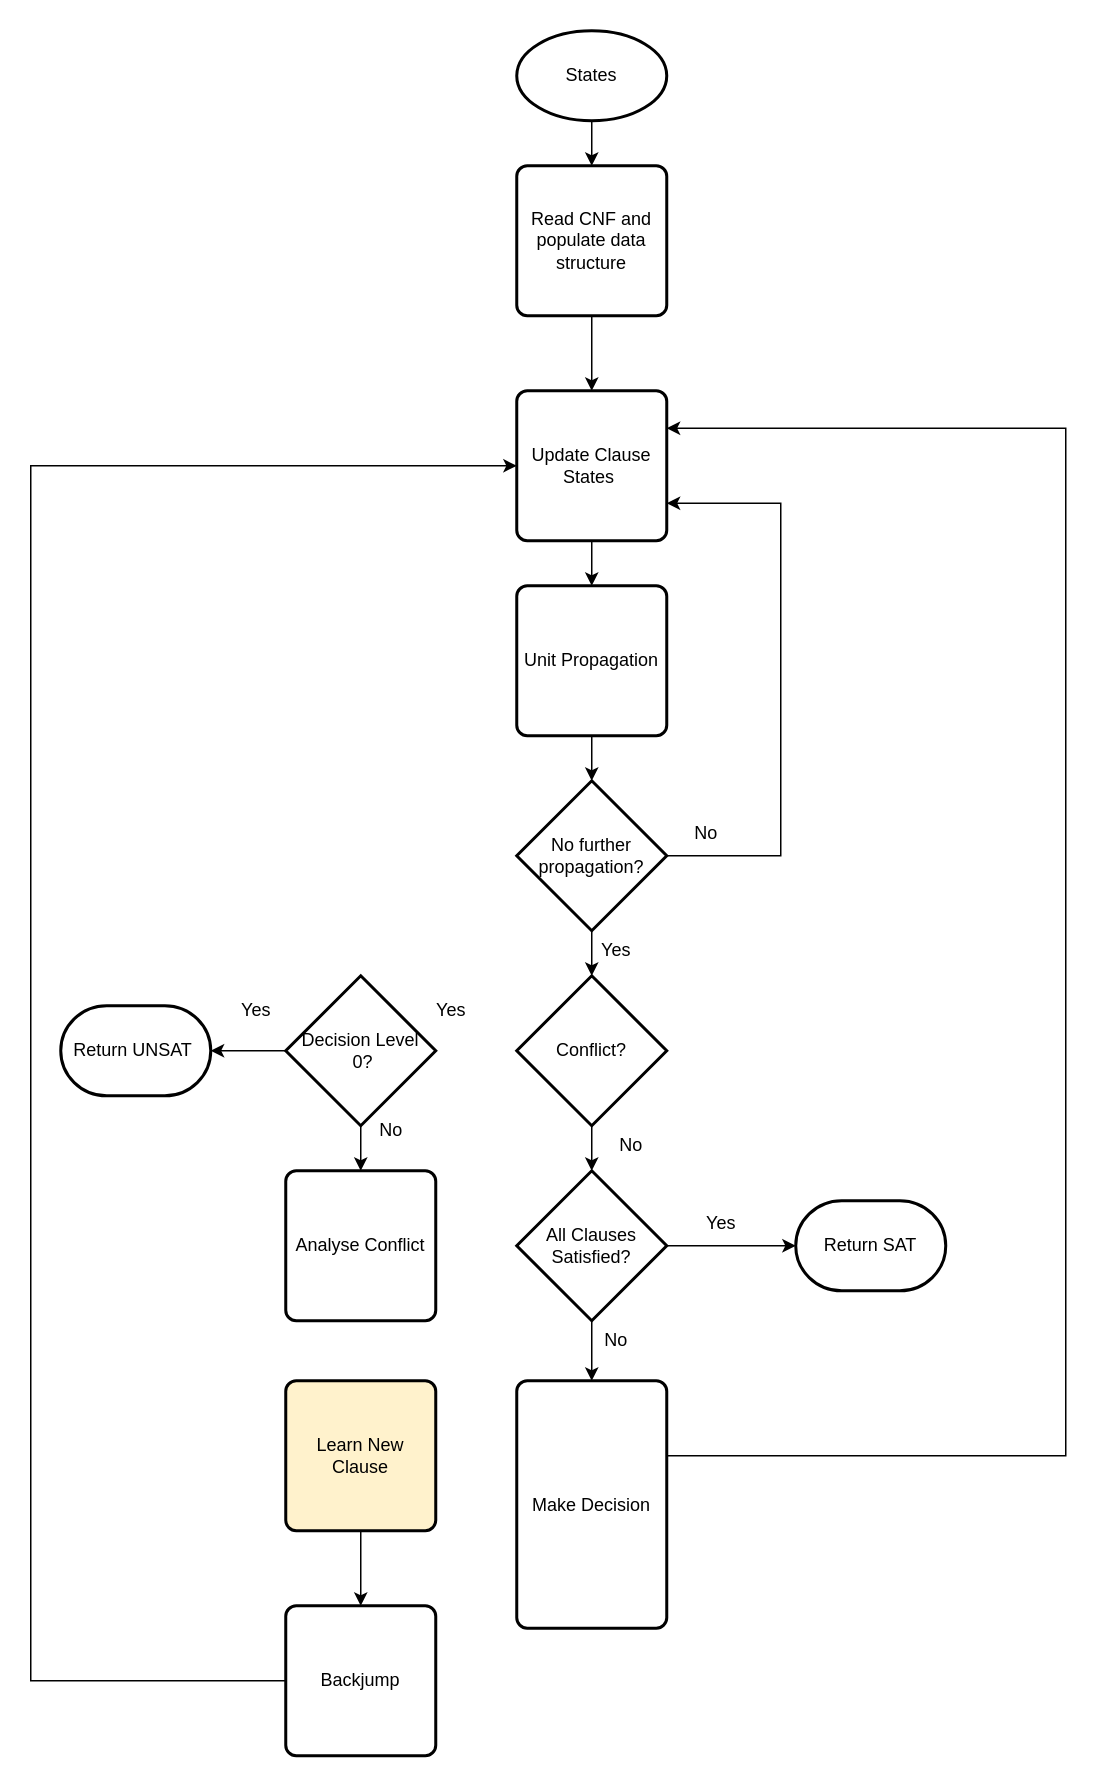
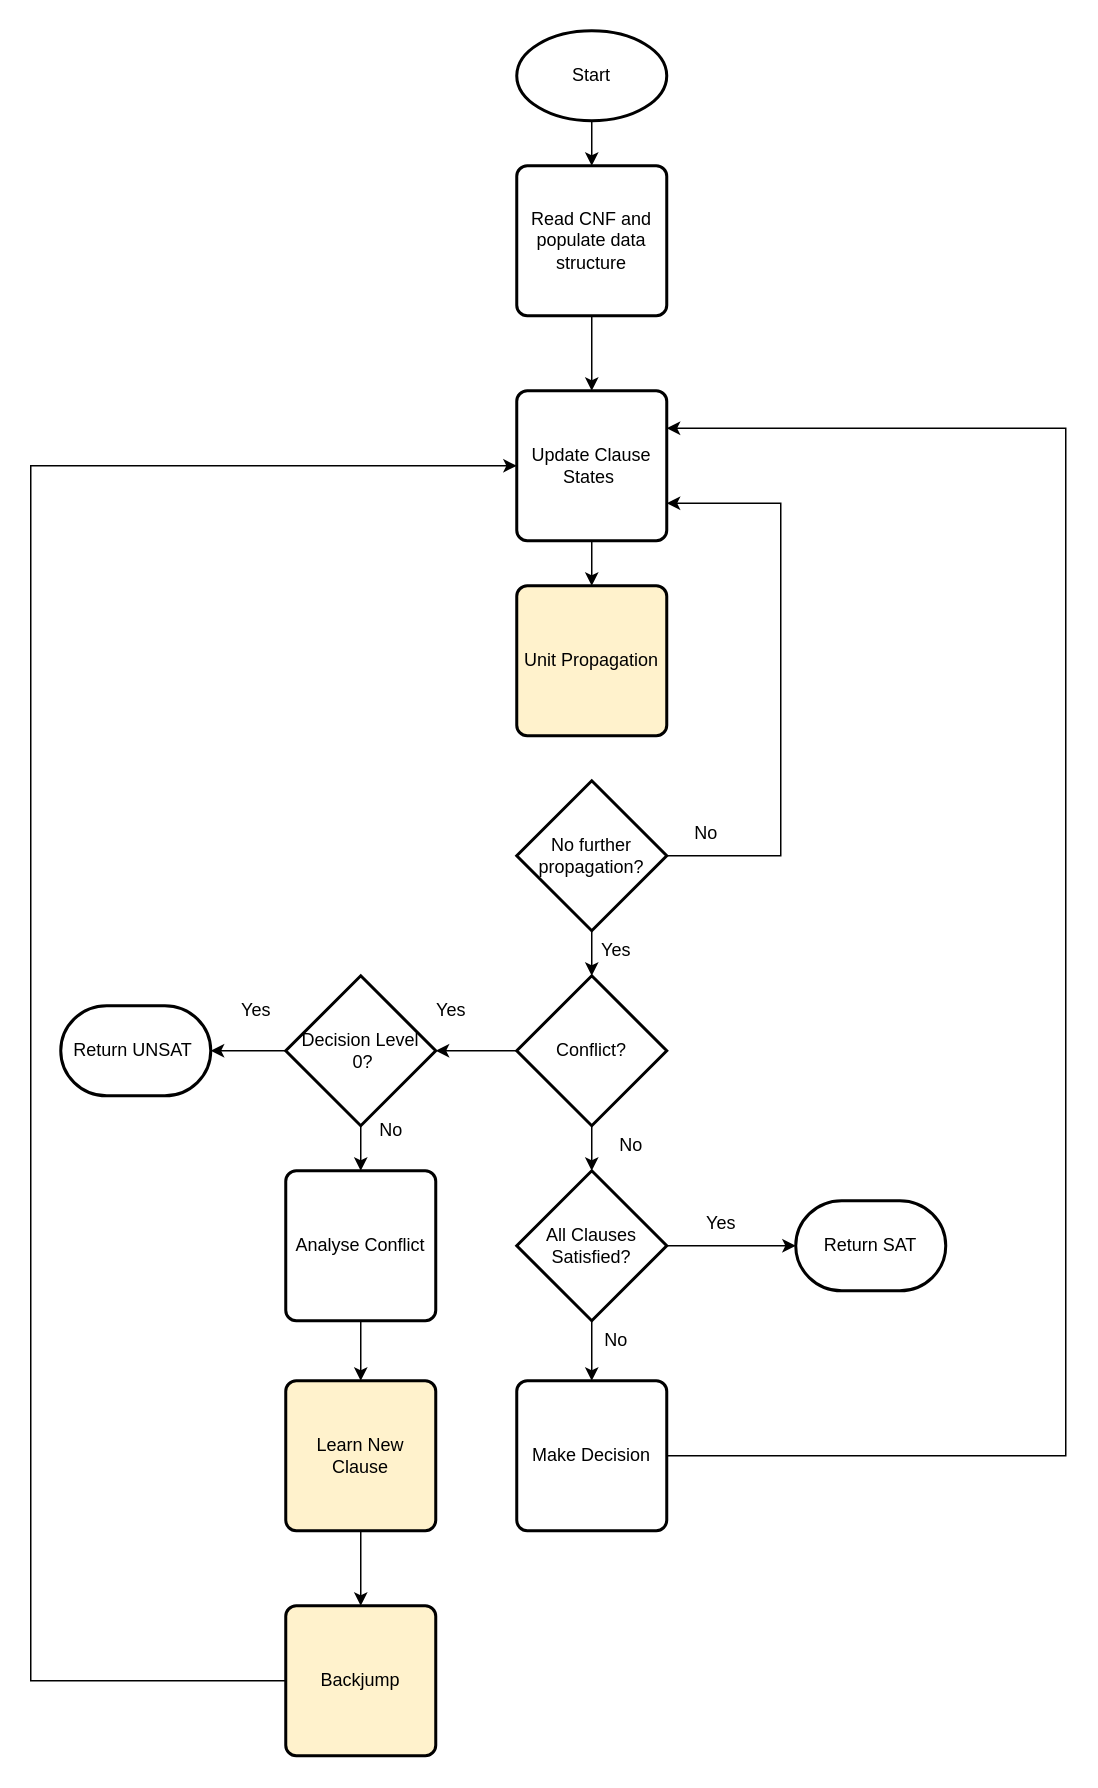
node "States": label "States" -> "Start"
node "Unit Propagation": fillcolor #ffffff -> #fff2cc
edge "Unit Propagation" -> "No further propagation?": removed
edge "Conflict?" -> "Decision Level 0?": added
edge "Analyse Conflict" -> "Learn New Clause": added
node "Make Decision": size 150x248 -> 150x150
node "Backjump": fillcolor #ffffff -> #fff2cc
